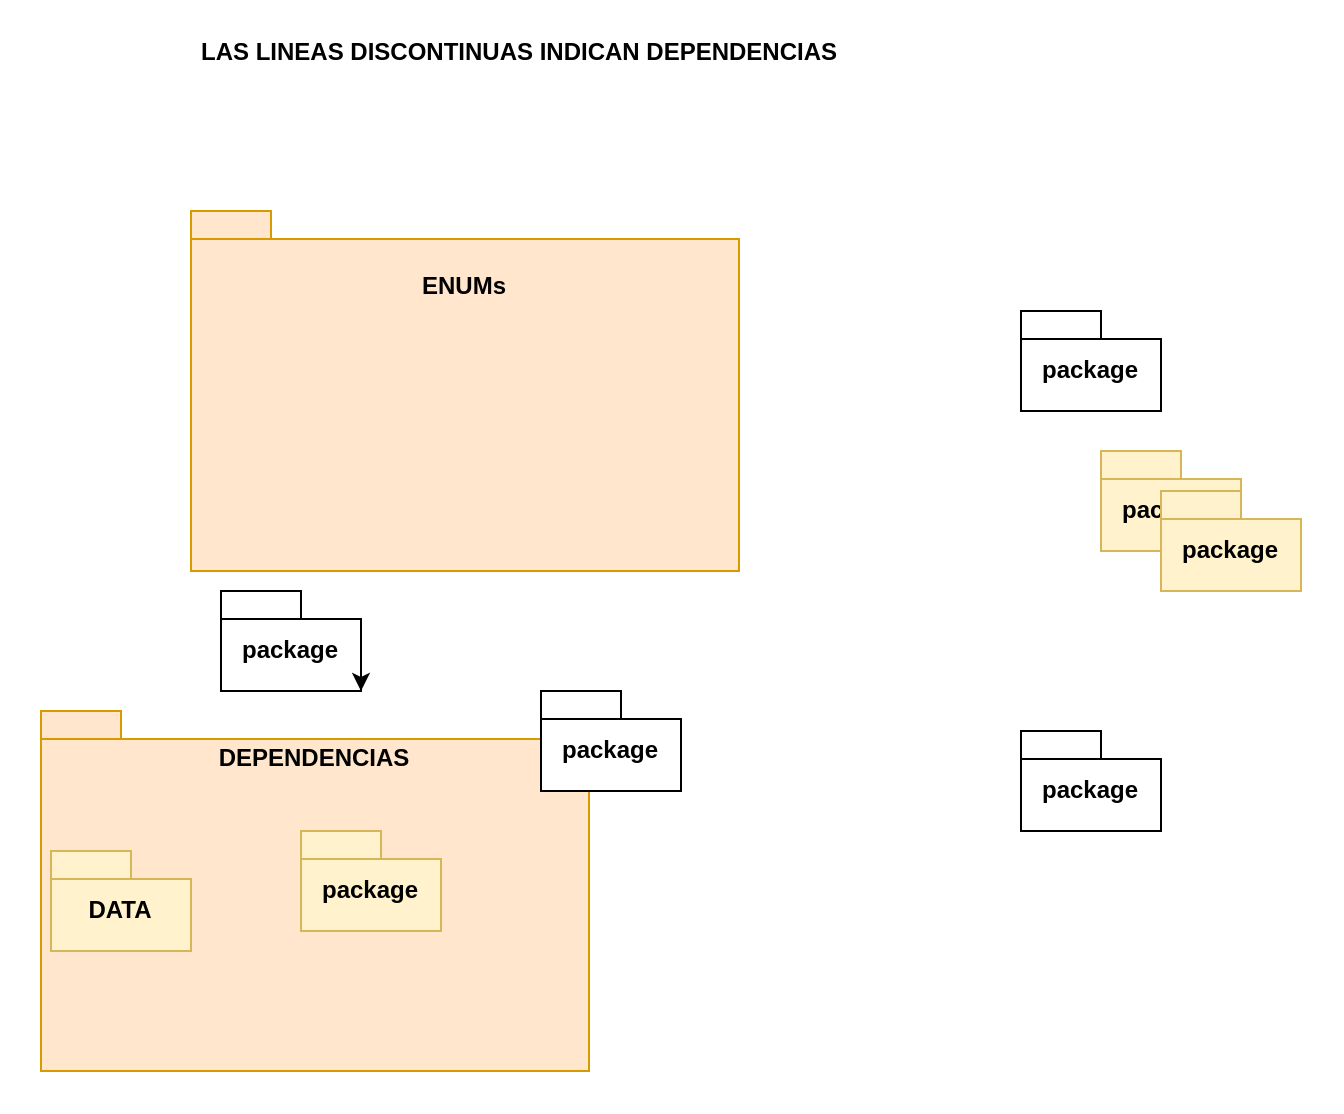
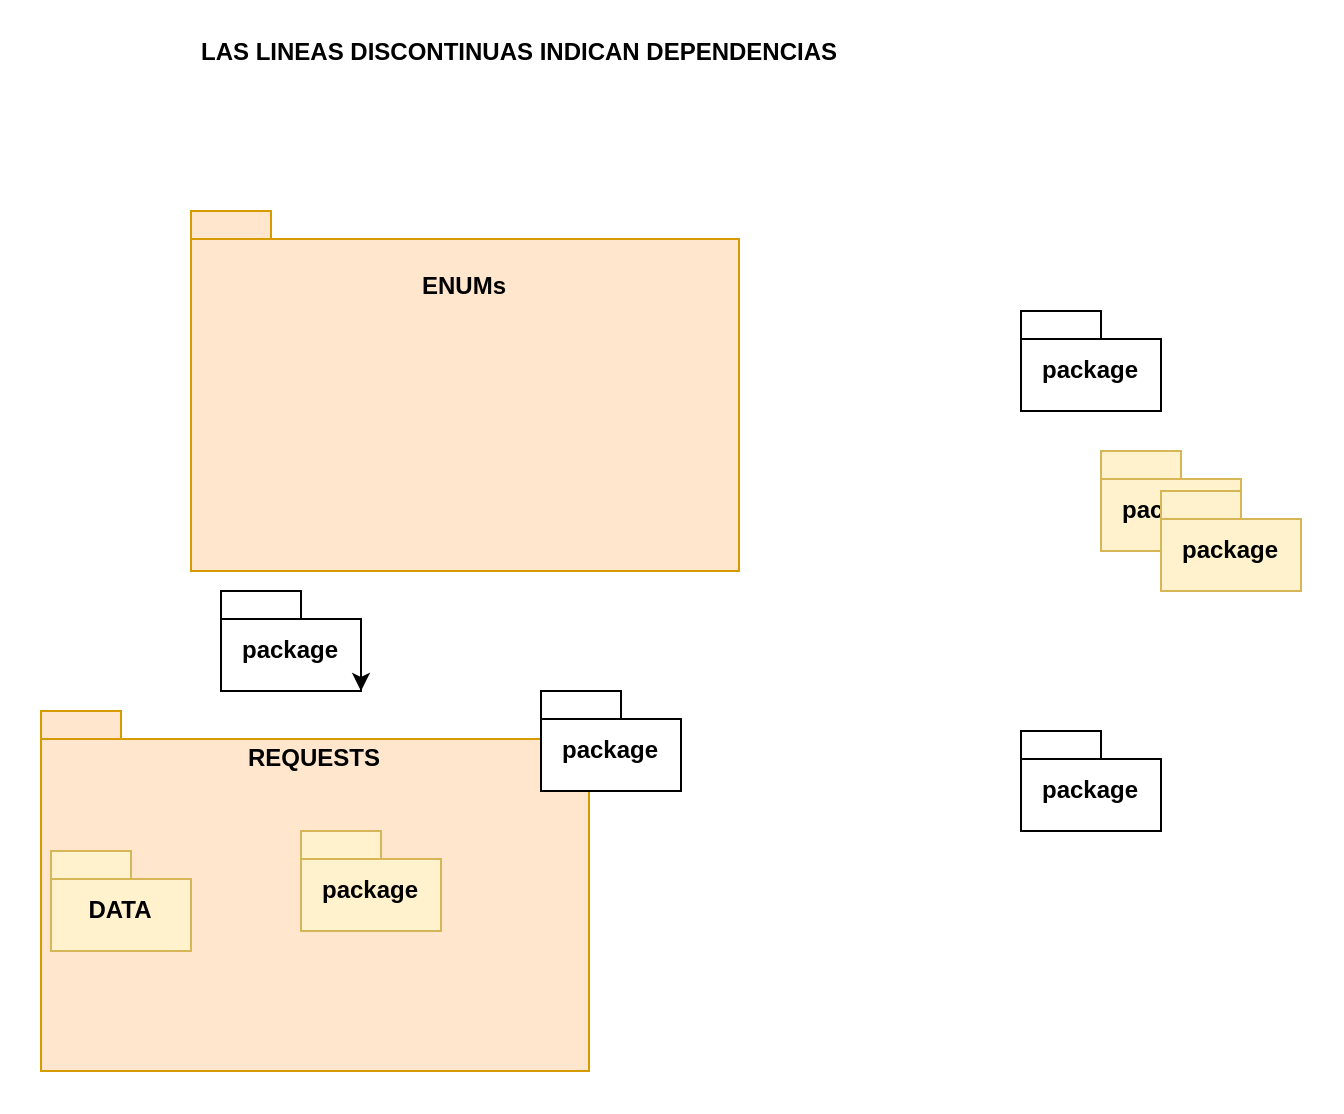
node "DEPENDENCIAS": label "DEPENDENCIAS" -> "REQUESTS"
